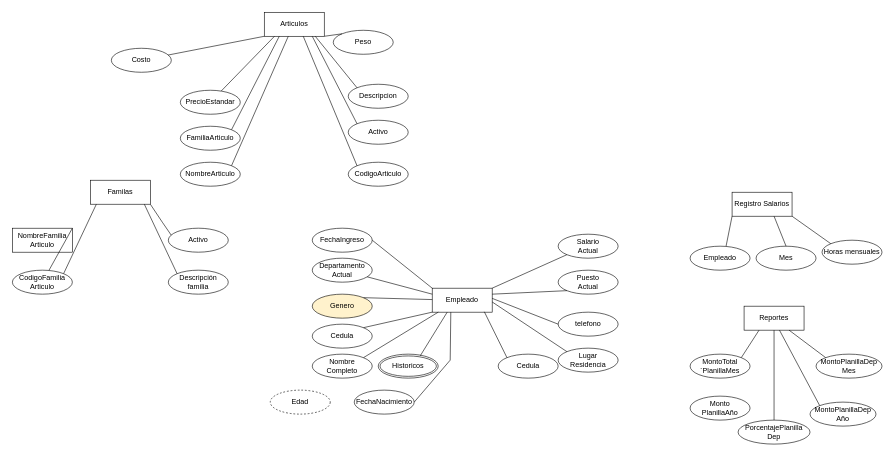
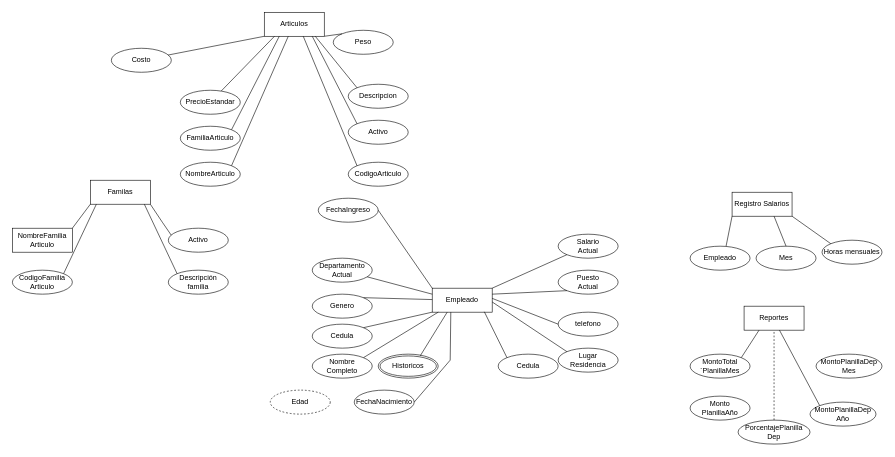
node "FechaIngreso": moved (342, 240) -> (348, 210)
edge "NombreFamilia Articulo" -- "CodigoFamilia Articulo": now "NombreFamilia Articulo" -- "Familas"
node "Genero": fillcolor #fff2cc -> #ffffff
edge "Reportes" -- "MontoPlanillaDep Mes": removed
edge "Reportes" -- "PorcentajePlanilla Dep": style solid -> dashed
